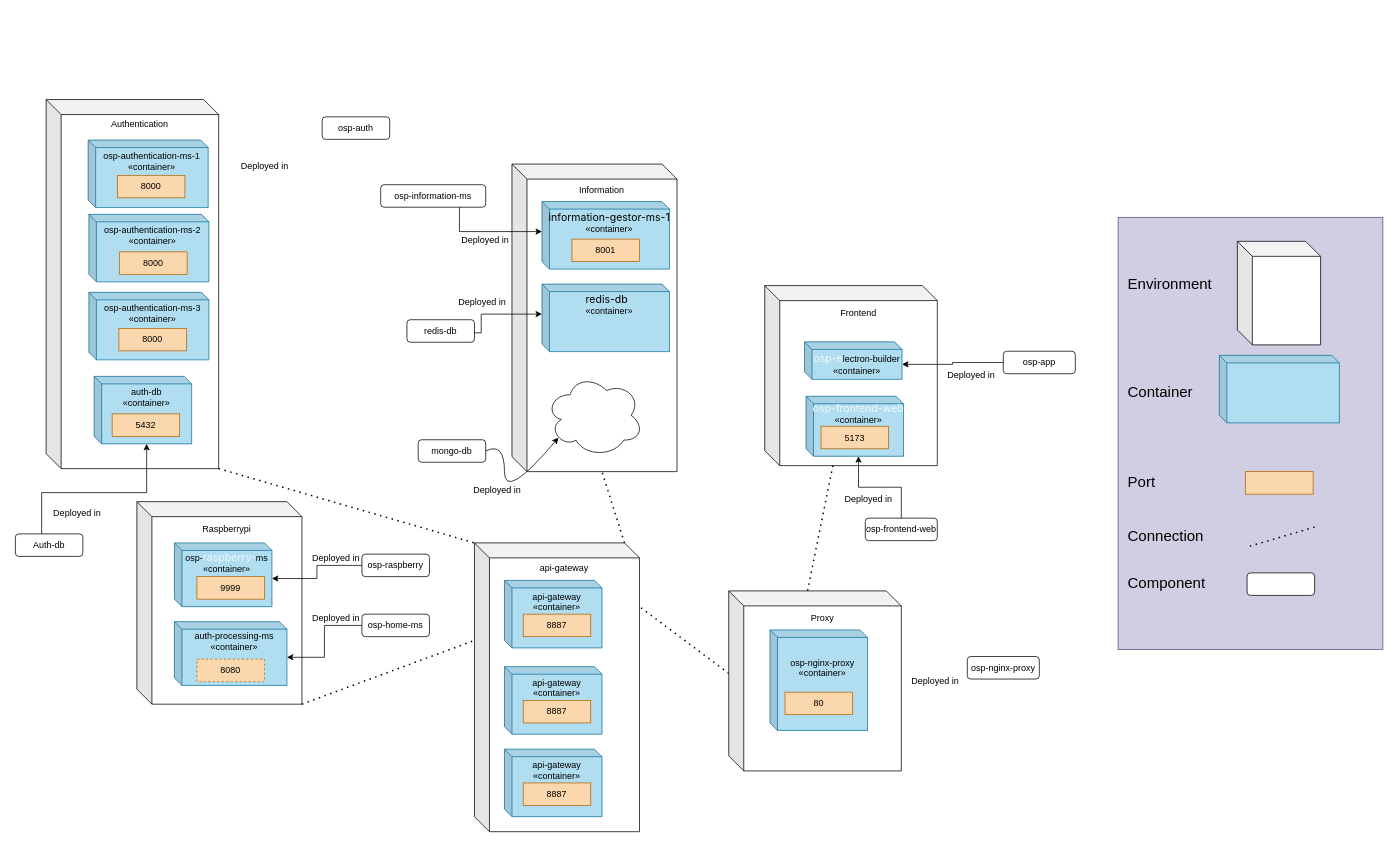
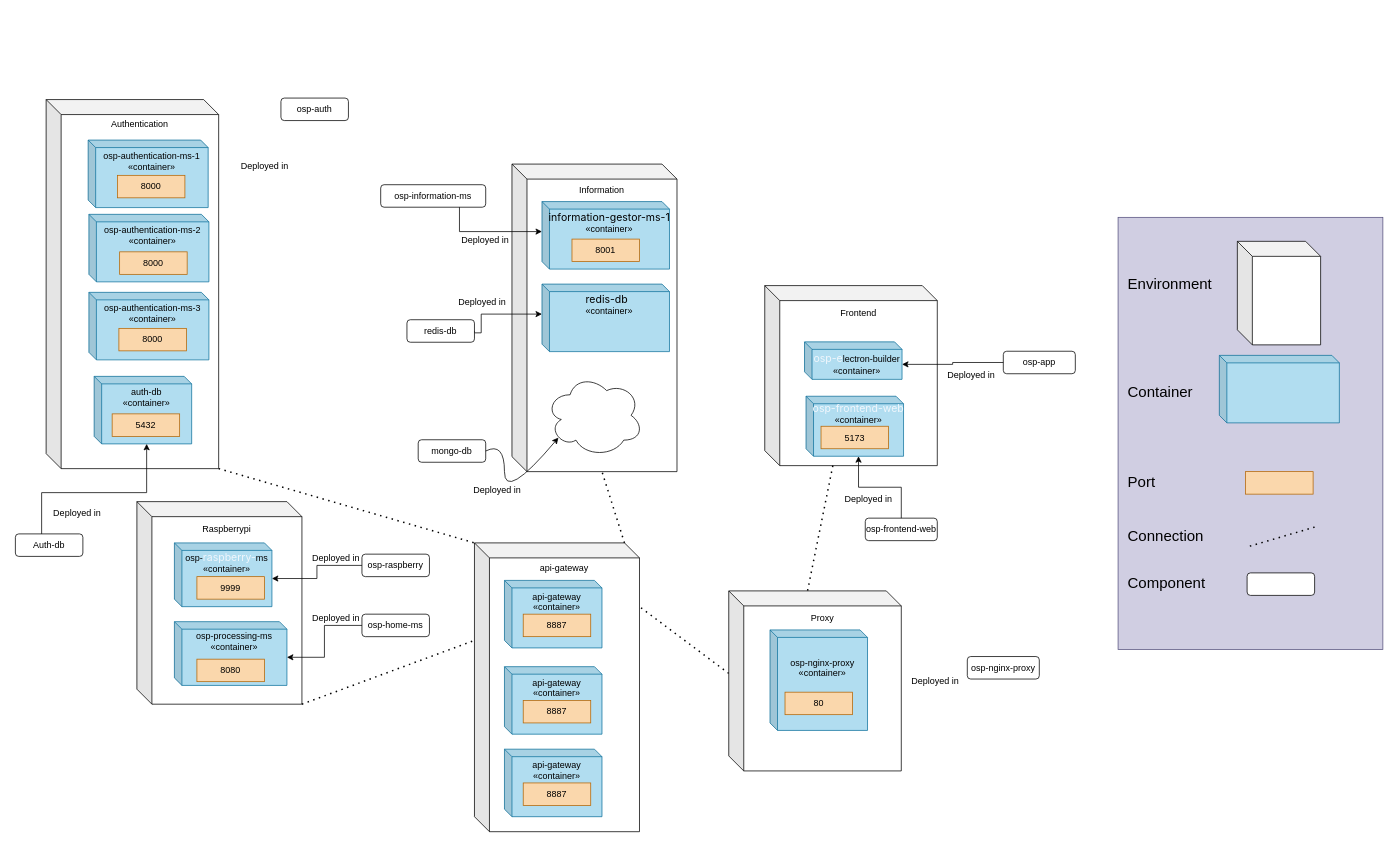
node "osp-auth": moved (356, 128) -> (315, 109)
node "auth-processing-ms «container»": label "auth-processing-ms «container»" -> "osp-processing-ms «container»"
node "8080": style dashed -> solid
